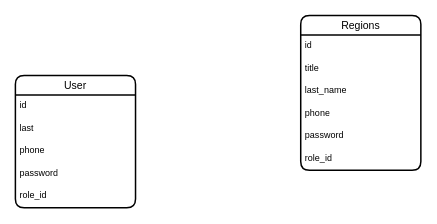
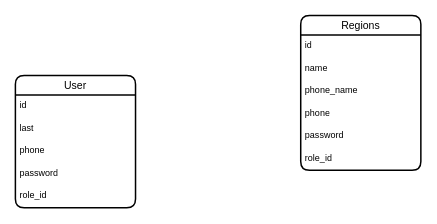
node "title": label "title" -> "name"
node "last_name": label "last_name" -> "phone_name"
